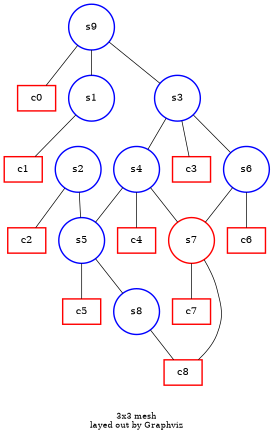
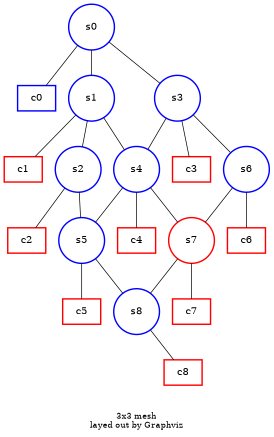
node "s9": label "s9" -> "s0"
node "c0": color red -> blue
edge "s1" -- "s2": added
edge "s1" -- "s4": added
edge "s7" -- "c8": now "s7" -- "s8"
